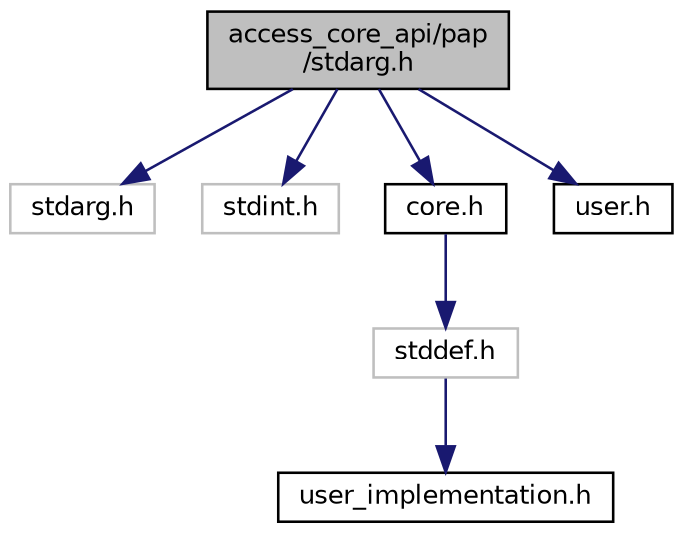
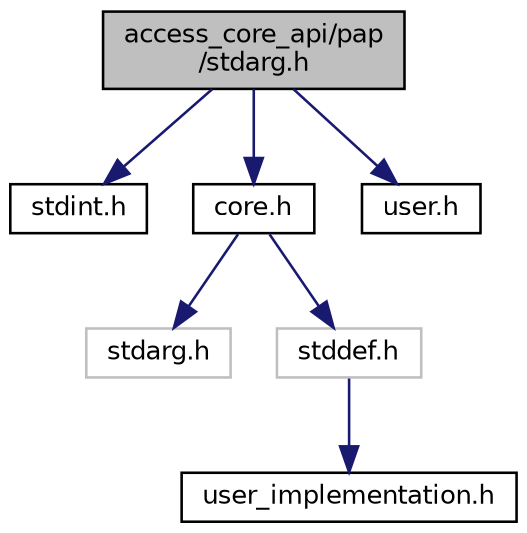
edge "access_core_api/pap /stdarg.h" -> "stdarg.h": now "core.h" -> "stdarg.h"
node "stdint.h": color grey75 -> black
